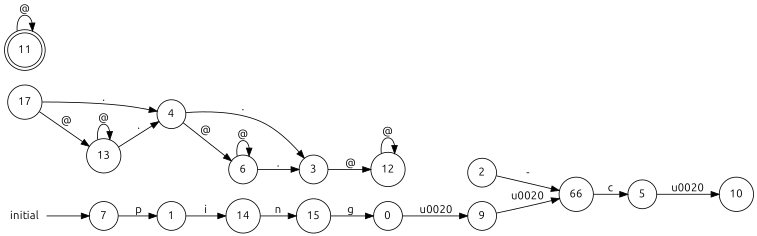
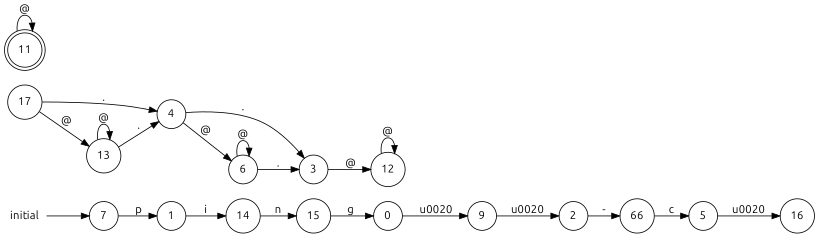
node "10": label "10" -> "16"
edge "9" -> "66": now "9" -> "2"
